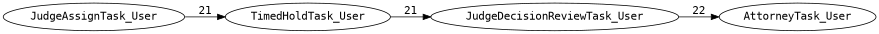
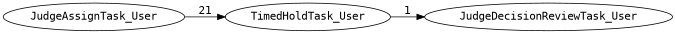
edge "TimedHoldTask_User" -> "JudgeDecisionReviewTask_User": label "21" -> "1"
node "AttorneyTask_User": removed
